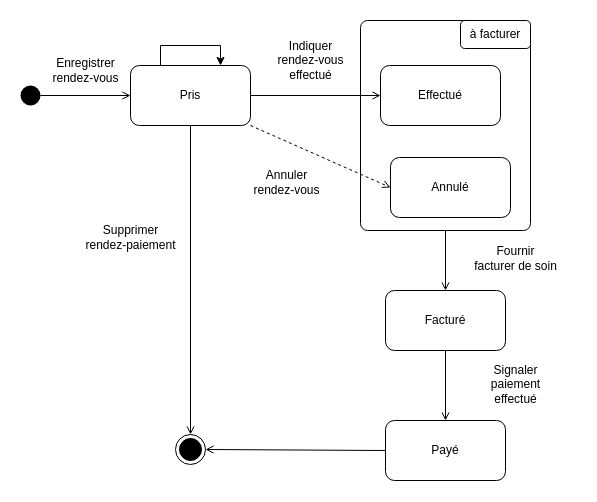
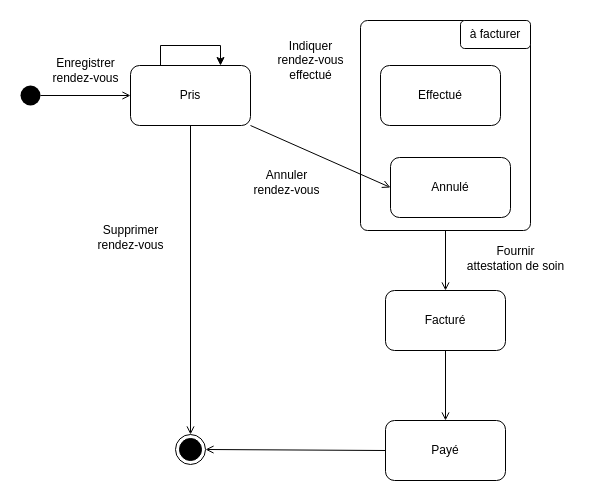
edge "Pris" -> "Effectué": removed
edge "Pris" -> "Annulé": style dashed -> solid
node "Supprimer rendez-paiement": label "Supprimer rendez-paiement" -> "Supprimer rendez-vous"
node "Fournir facturer de soin": label "Fournir facturer de soin" -> "Fournir attestation de soin"
node "Signaler paiement effectué": removed
